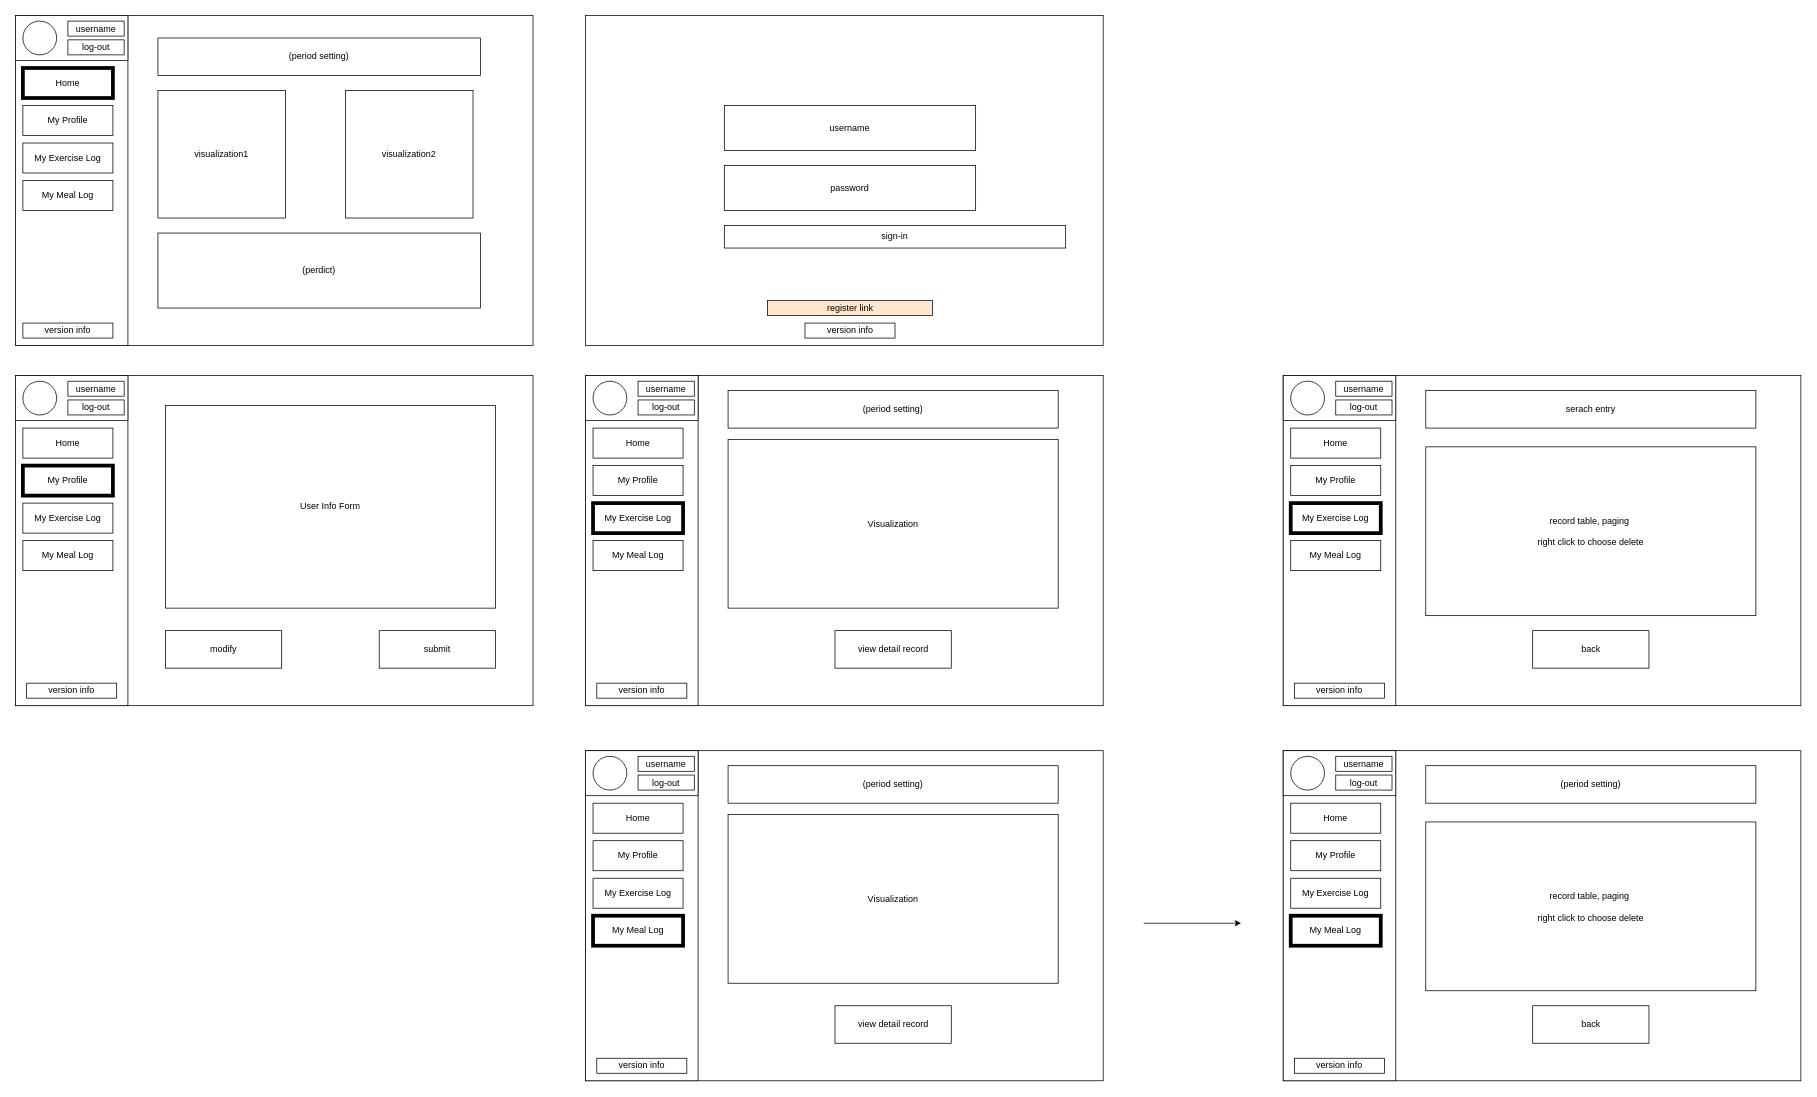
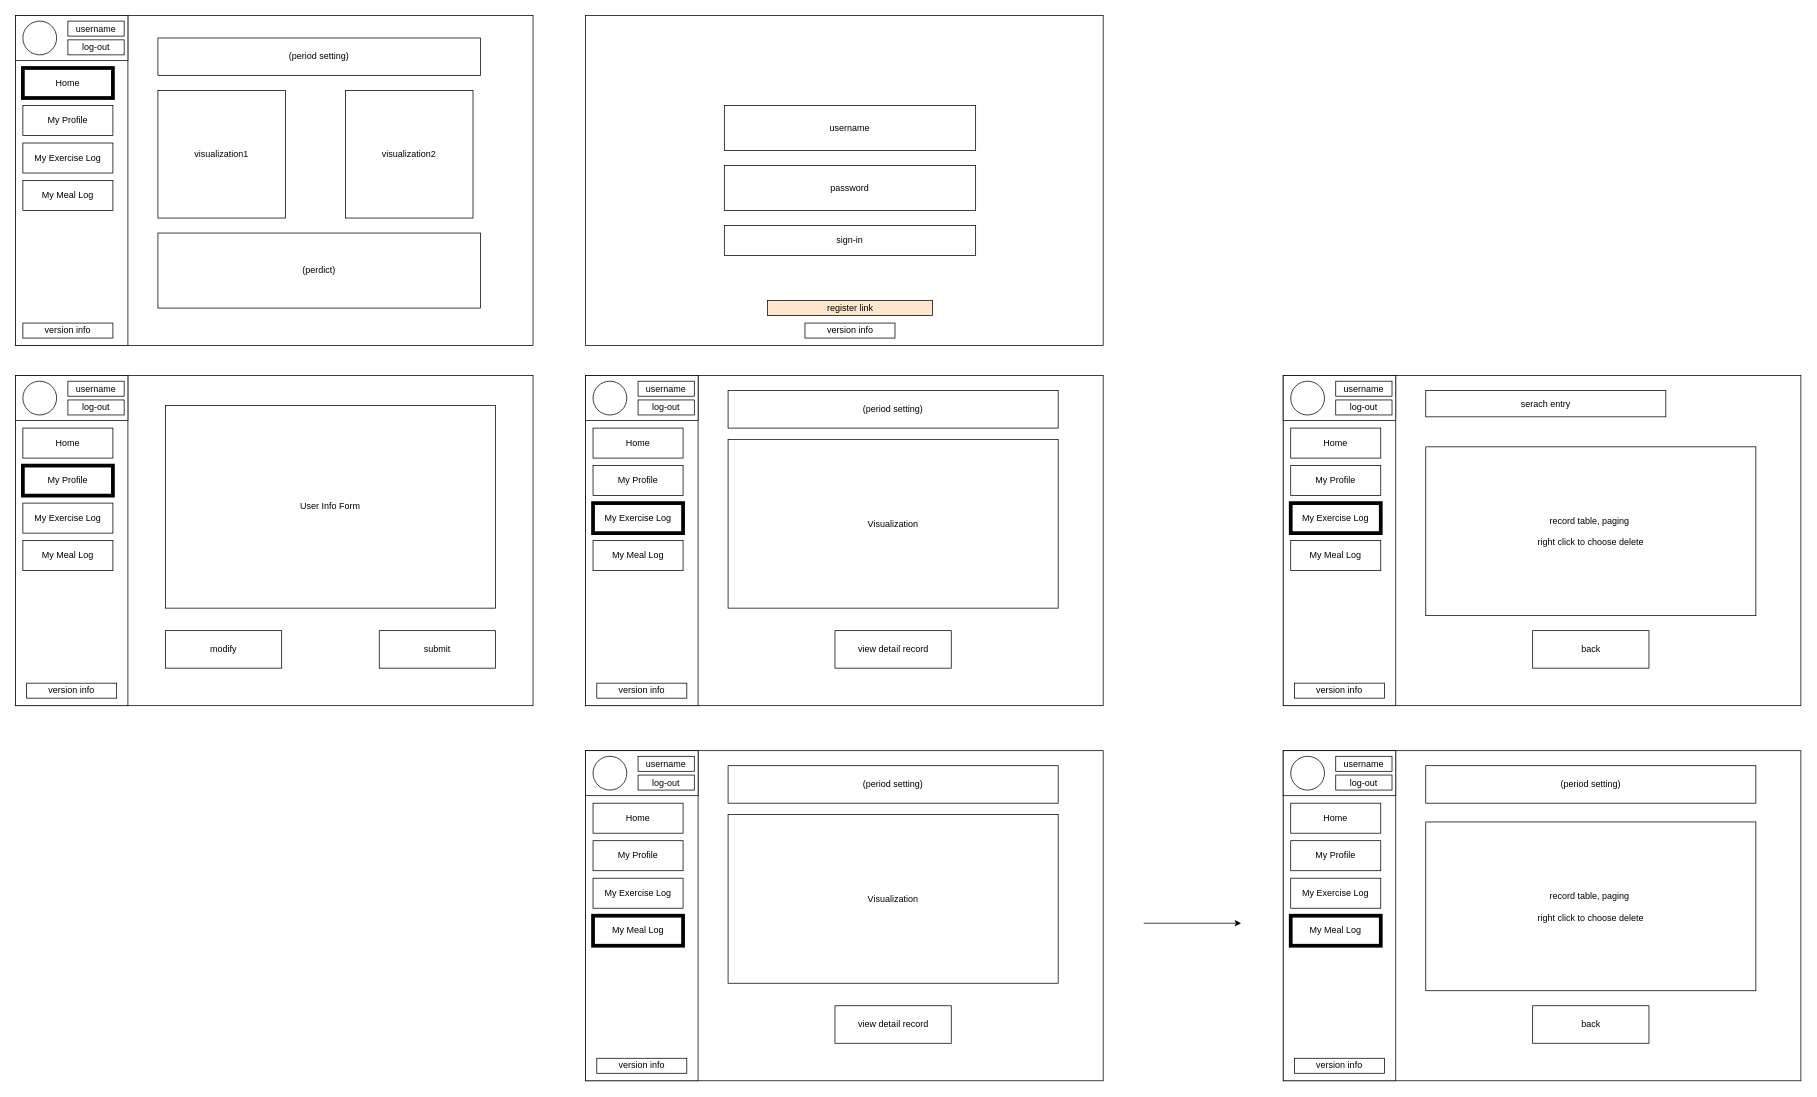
node "sign-in": size 341x23 -> 251x30
node "serach entry": size 330x38 -> 240x26
